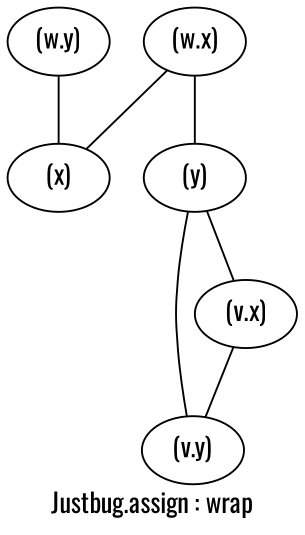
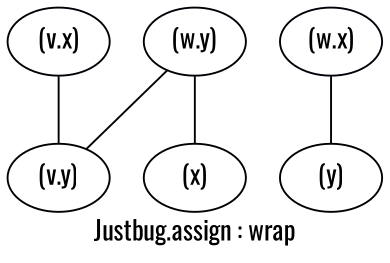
edge "(w.x)" -- "(x)": removed
edge "(y)" -- "(v.x)": removed
edge "(y)" -- "(v.y)": now "(w.y)" -- "(v.y)"
